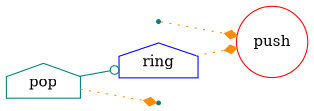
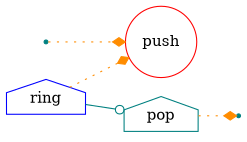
edge "pop" -> "ring": reversed
